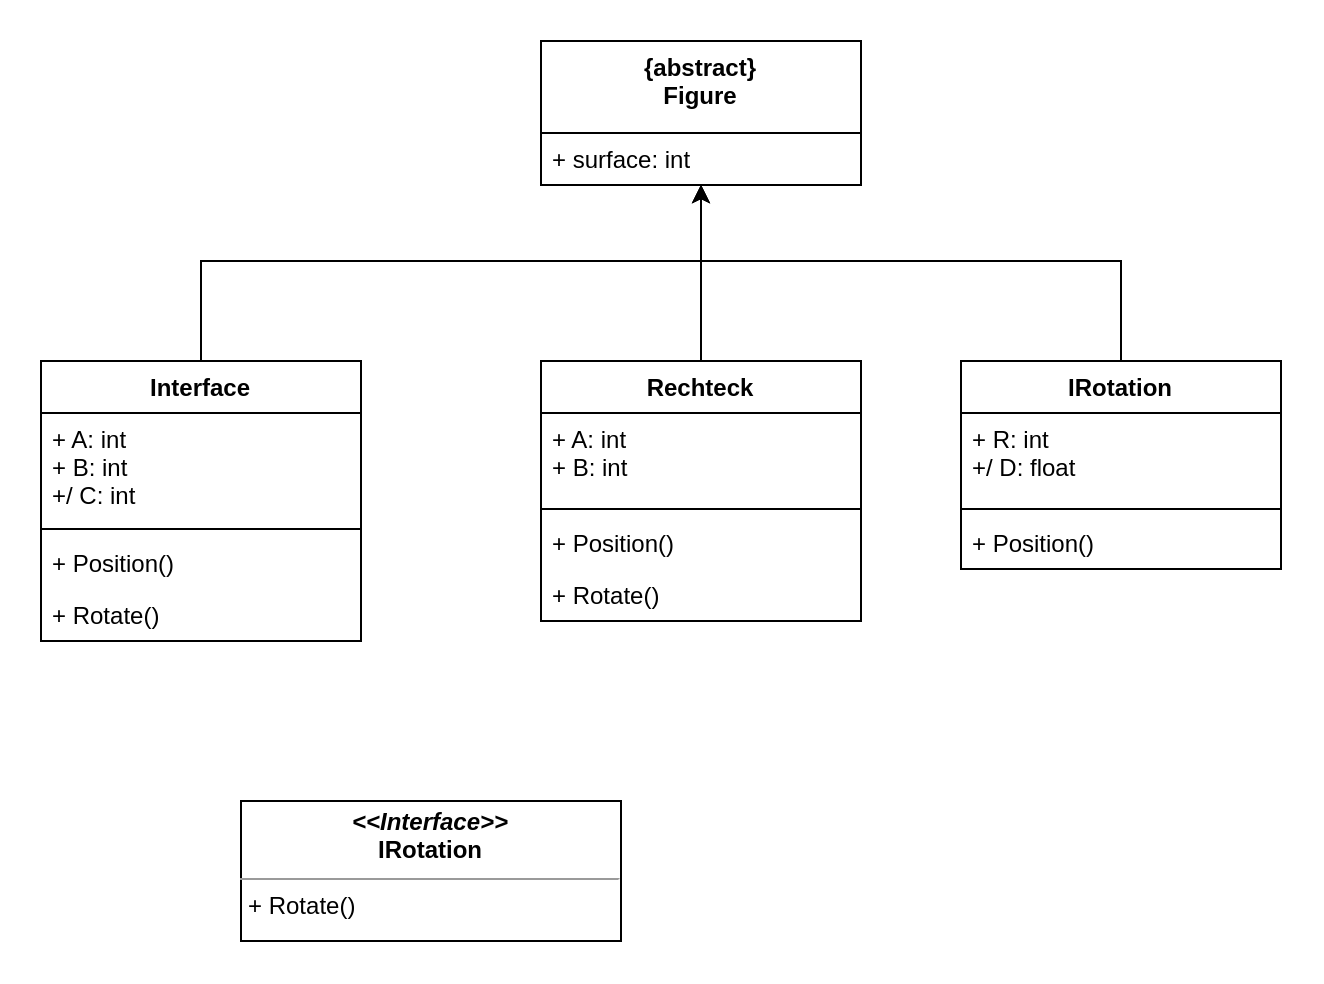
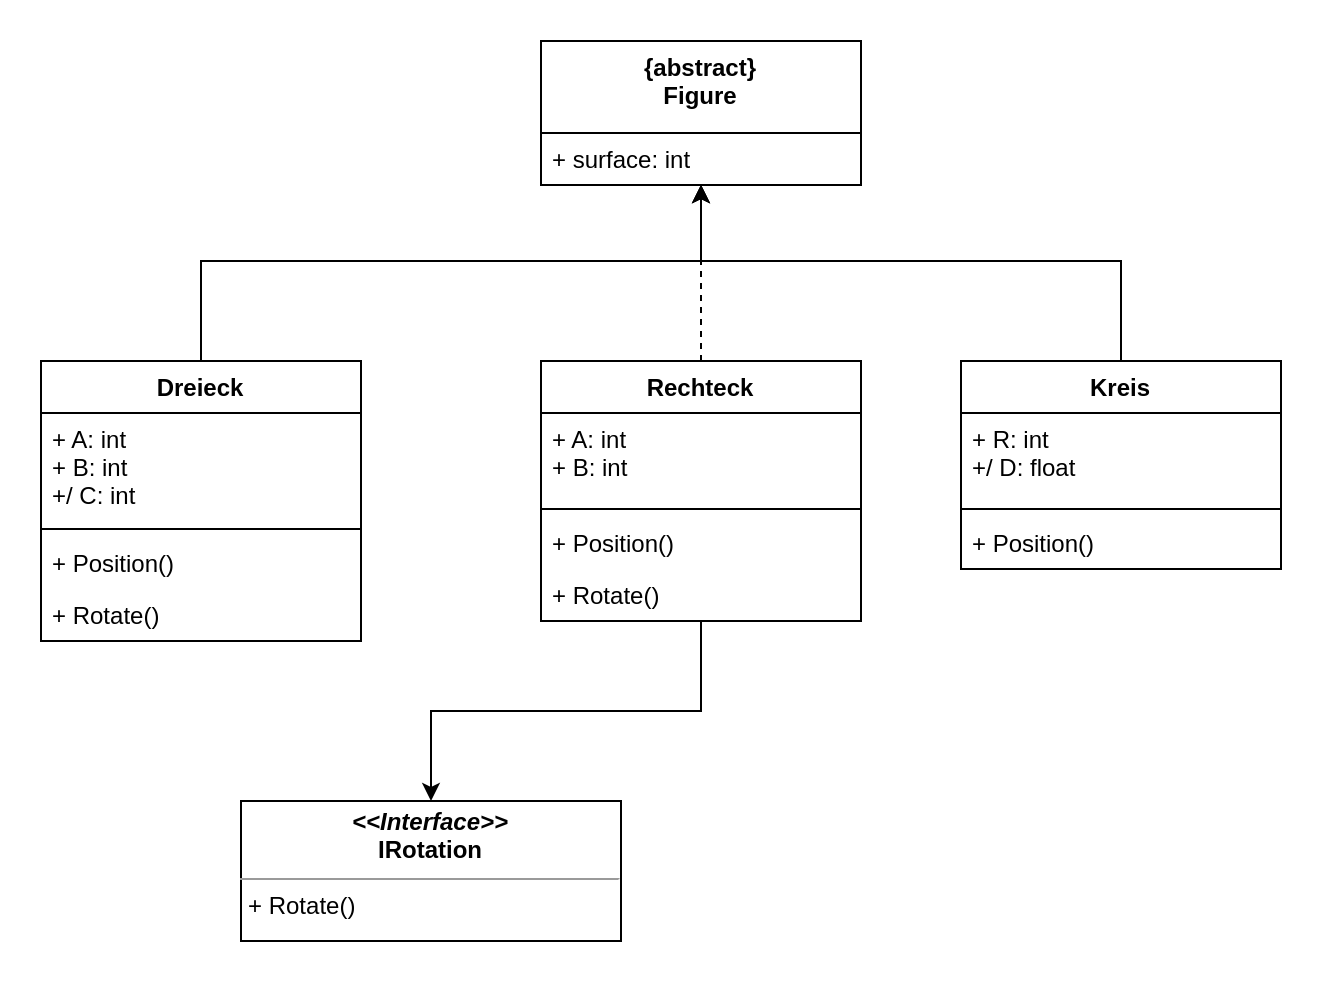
edge "Rechteck" -> "{abstract} Figure": style solid -> dashed
node "Interface": label "Interface" -> "Dreieck"
node "IRotation": label "IRotation" -> "Kreis"
edge "Rechteck" -> "<<Interface>> IRotation + Rotate()": added
